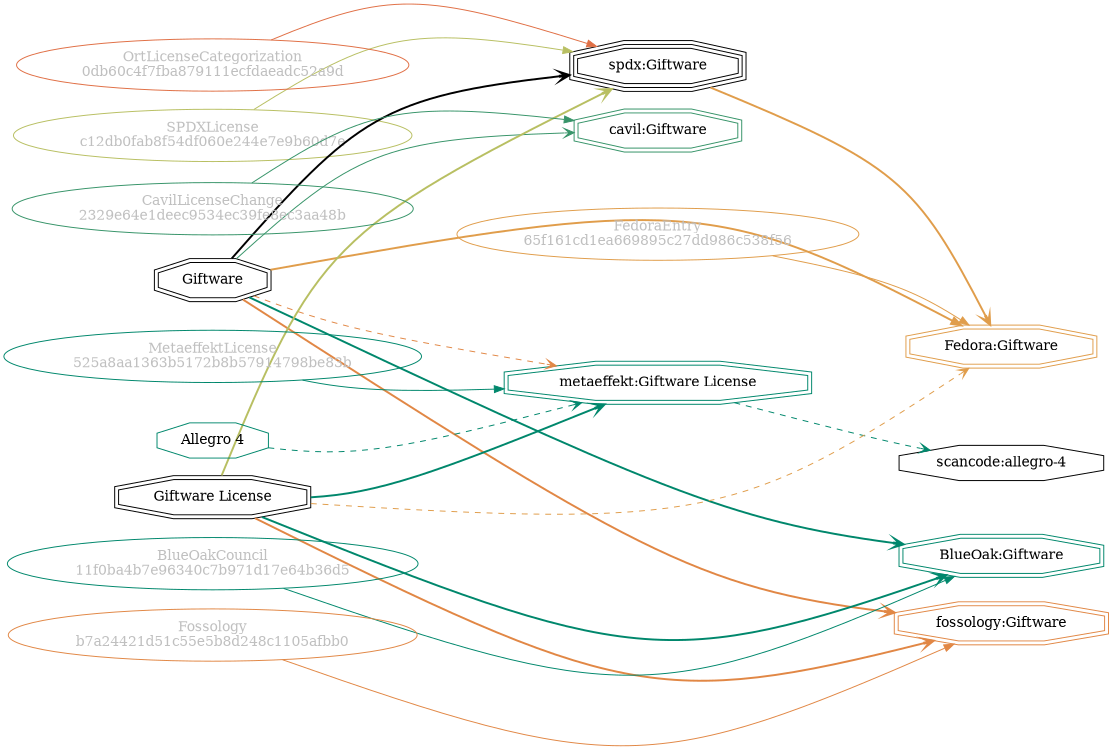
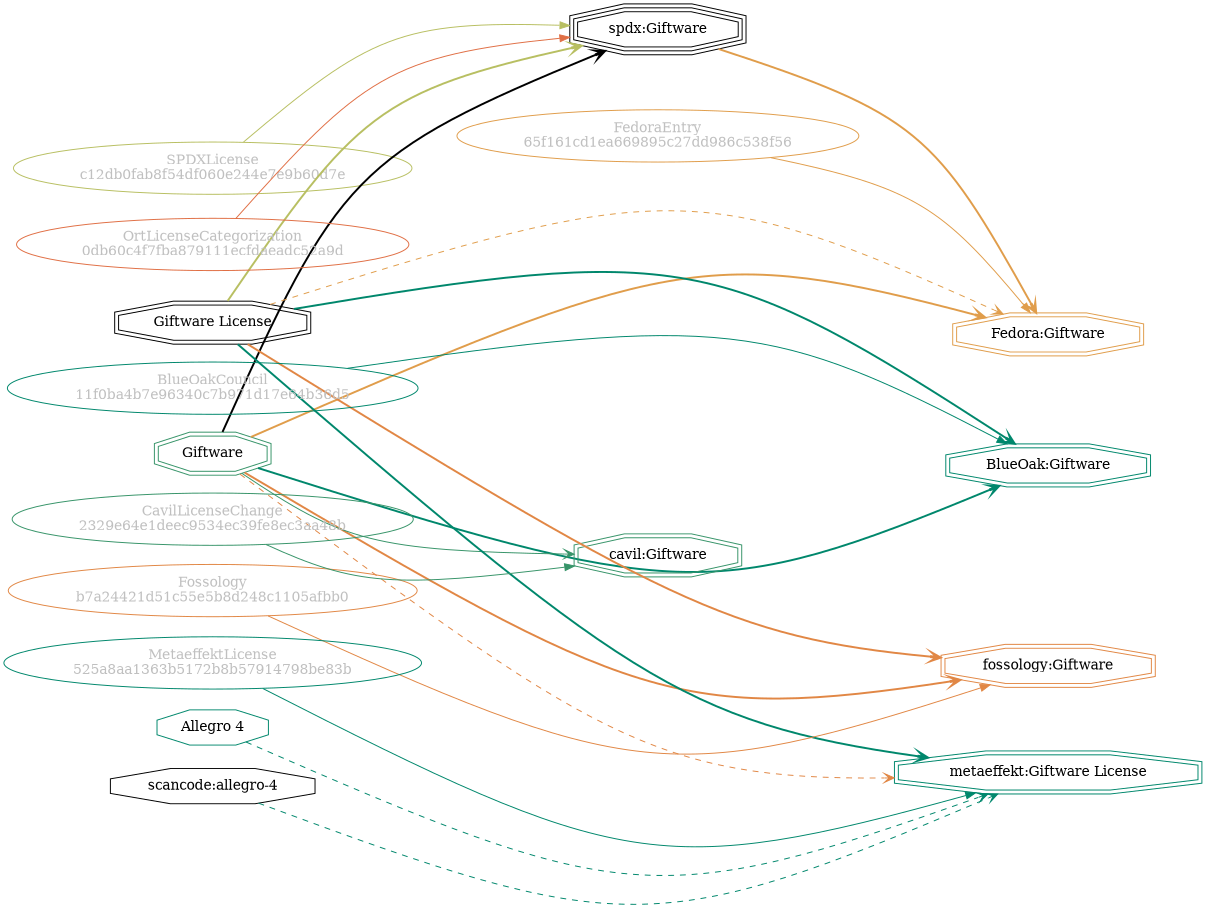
edge "Giftware" -> "Fedora:Giftware": arrowhead normal -> vee
node "Giftware": color black -> #379469
edge "metaeffekt:Giftware License" -> "scancode:allegro-4": reversed
